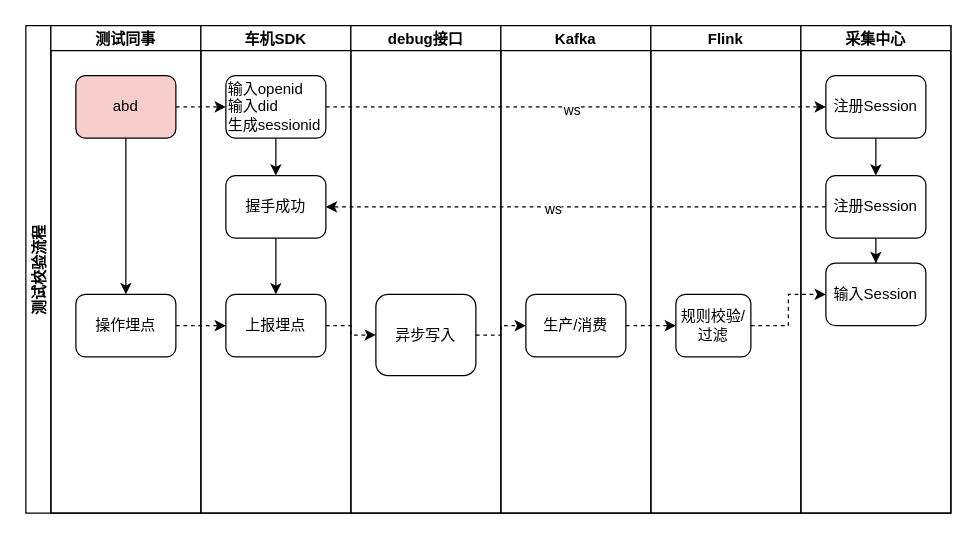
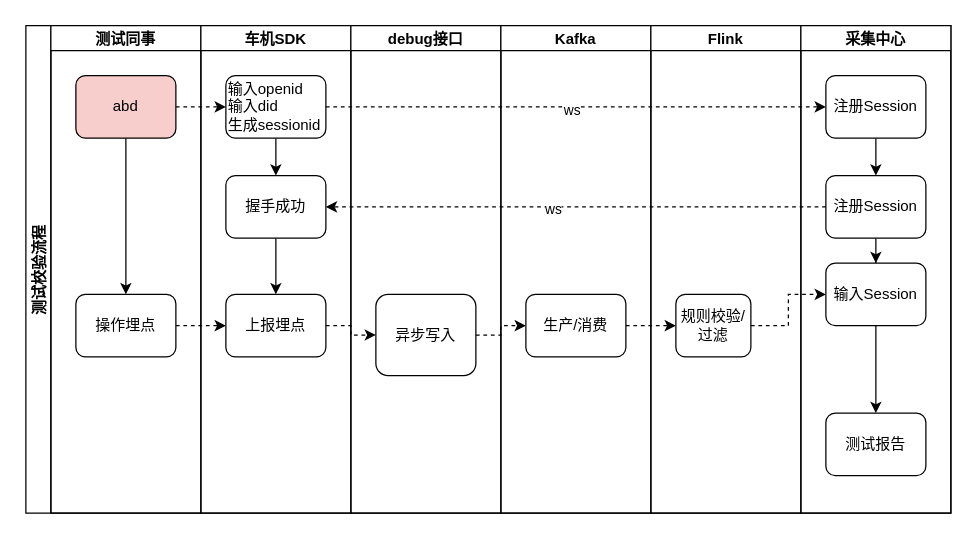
edge "输入Session" -> "测试报告": added
node "测试报告": added
